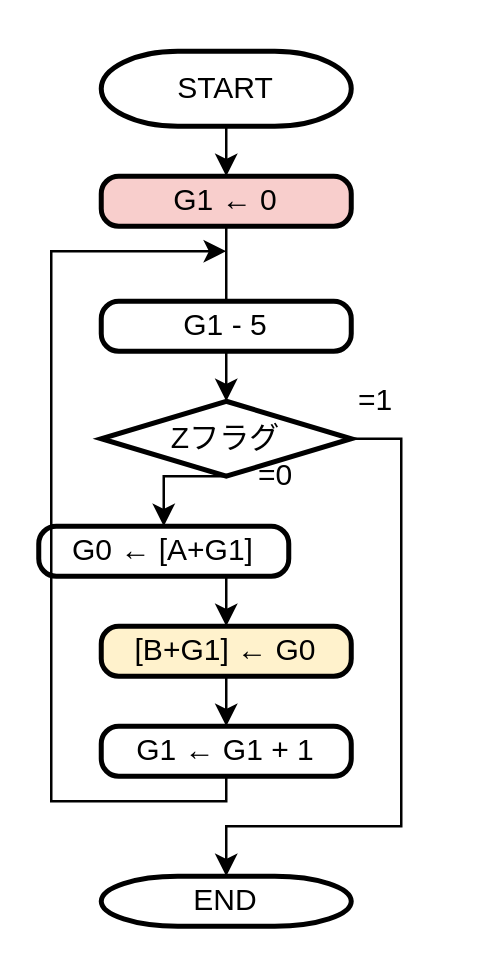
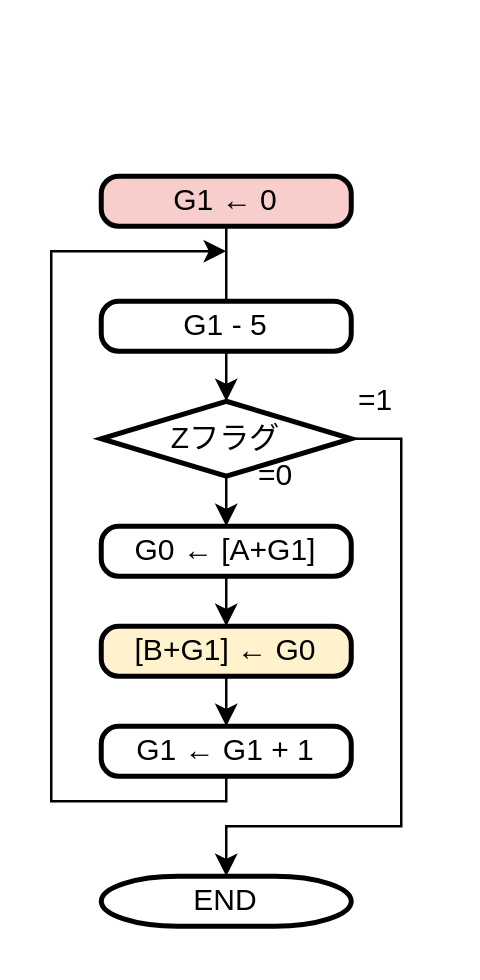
node "START": removed
edge "START" -> "G1 ← 0": removed
node "G0 ← [A+G1]": moved (164, 551) -> (226, 551)
